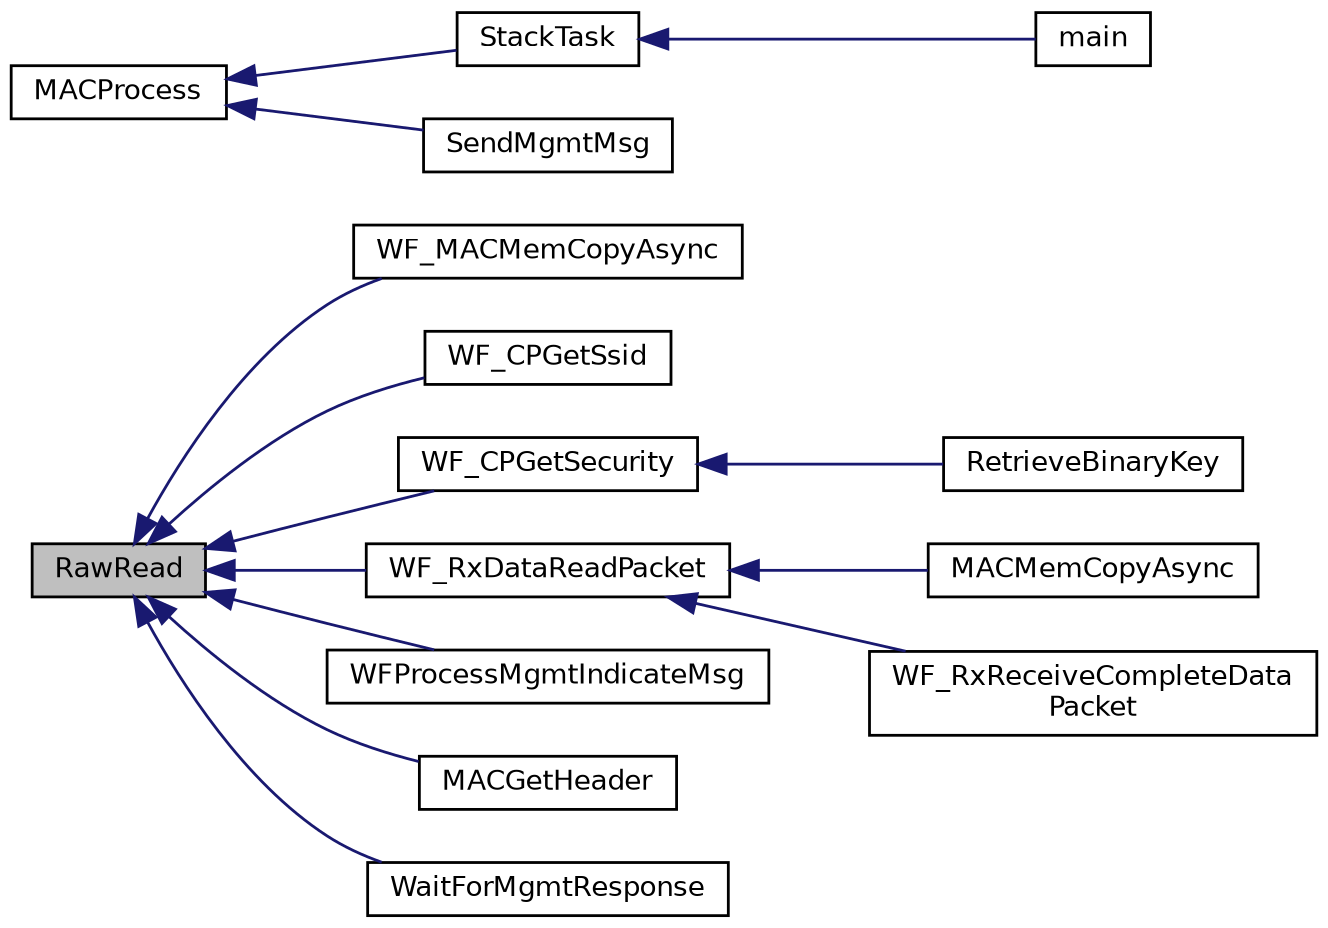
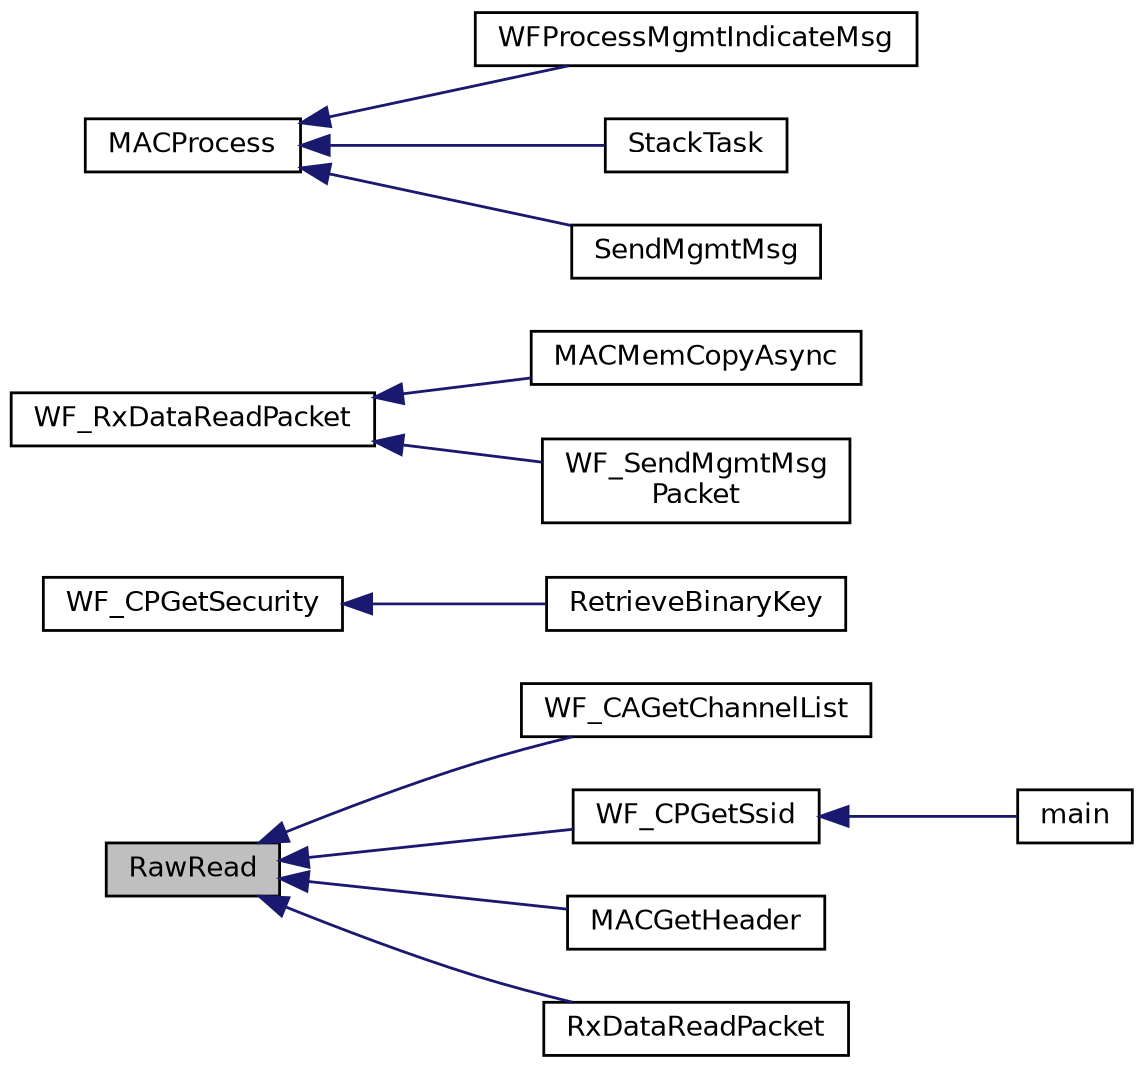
edge "main" -> "StackTask": now "main" -> "WF_CPGetSsid"
node "WF_MACMemCopyAsync": label "WF_MACMemCopyAsync" -> "WF_CAGetChannelList"
edge "WF_CPGetSecurity" -> "RawRead": removed
edge "WF_RxDataReadPacket" -> "RawRead": removed
edge "WFProcessMgmtIndicateMsg" -> "RawRead": now "WFProcessMgmtIndicateMsg" -> "MACProcess"
node "WF_RxReceiveCompleteData Packet": label "WF_RxReceiveCompleteData Packet" -> "WF_SendMgmtMsg Packet"
node "WaitForMgmtResponse": label "WaitForMgmtResponse" -> "RxDataReadPacket"
